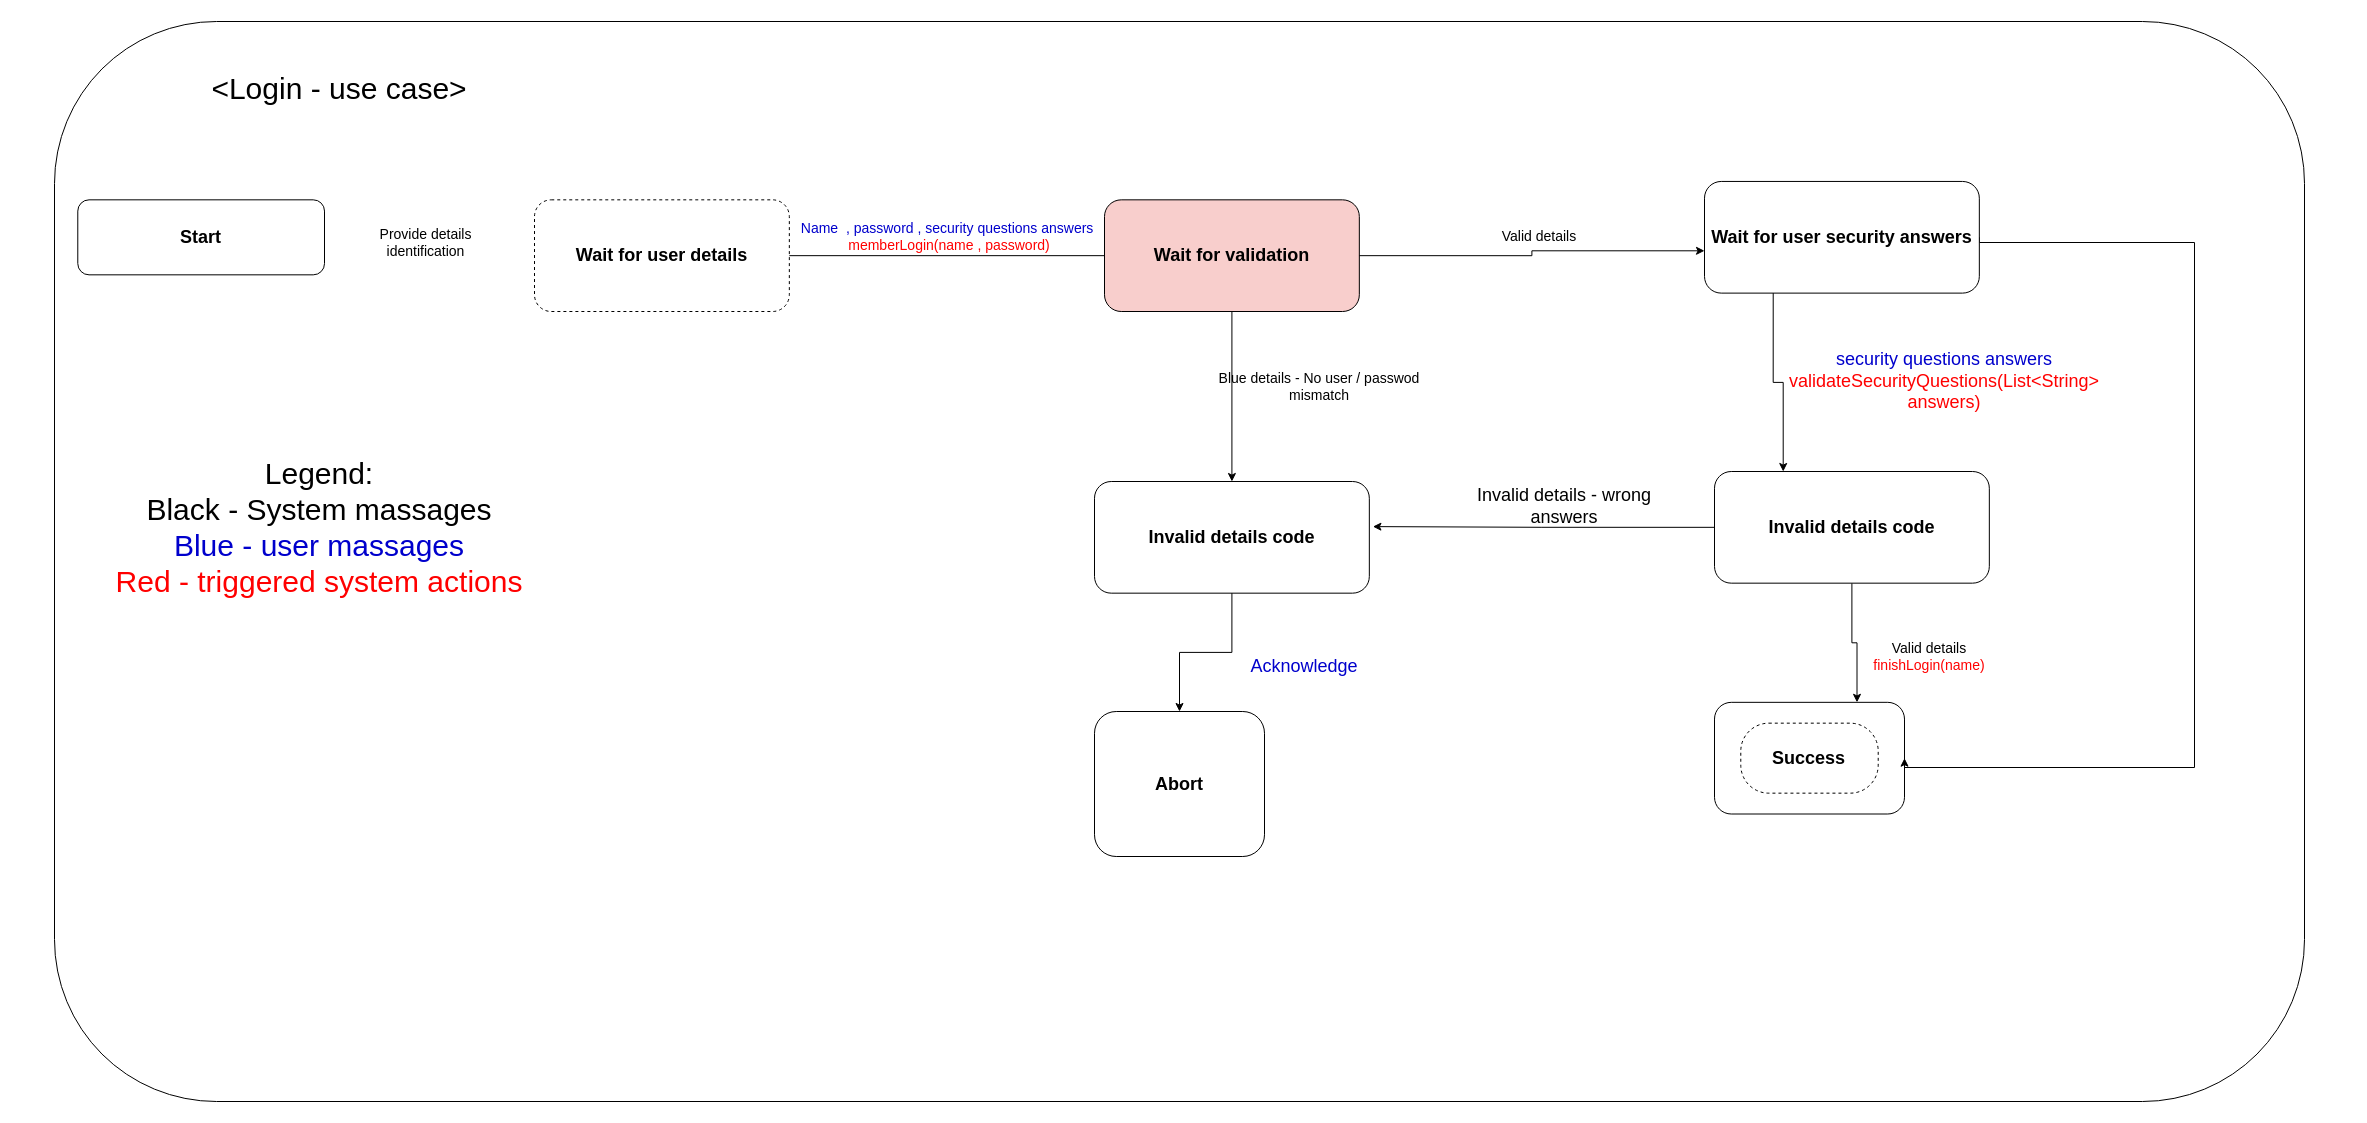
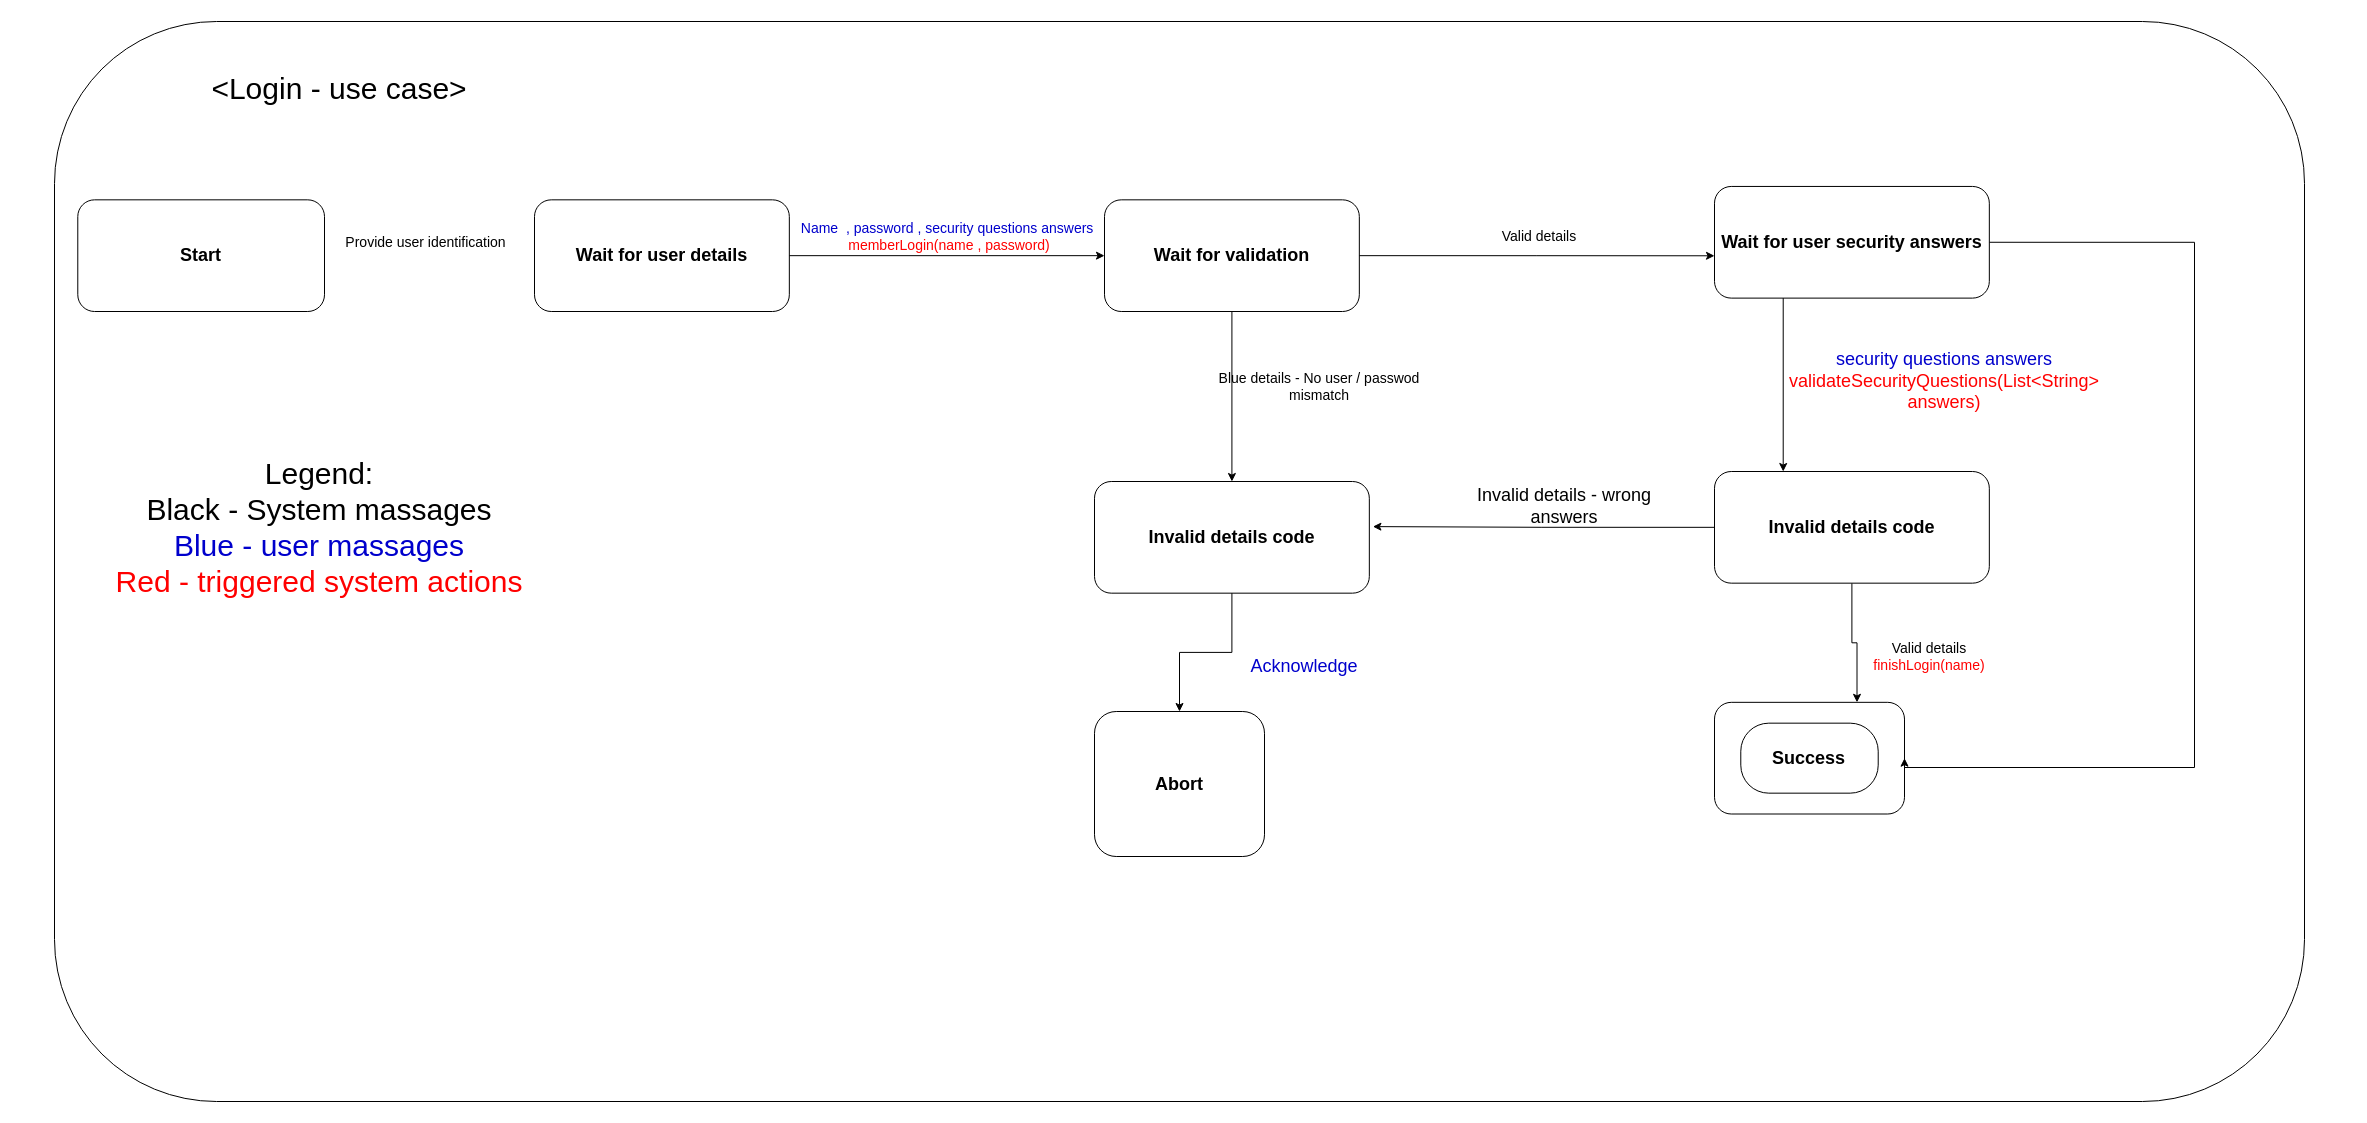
node "Start": size 247x75 -> 247x112
node "Wait for user security answers": moved (1842, 237) -> (1852, 242)
node "Provide details identification": label "Provide details identification" -> "Provide user identification"
node "Wait for user details": style dashed -> solid
edge "Wait for user details" -- "Wait for validation": arrowhead none -> classic
node "Wait for validation": fillcolor #f8cecc -> #ffffff
node "Success": style dashed -> solid
